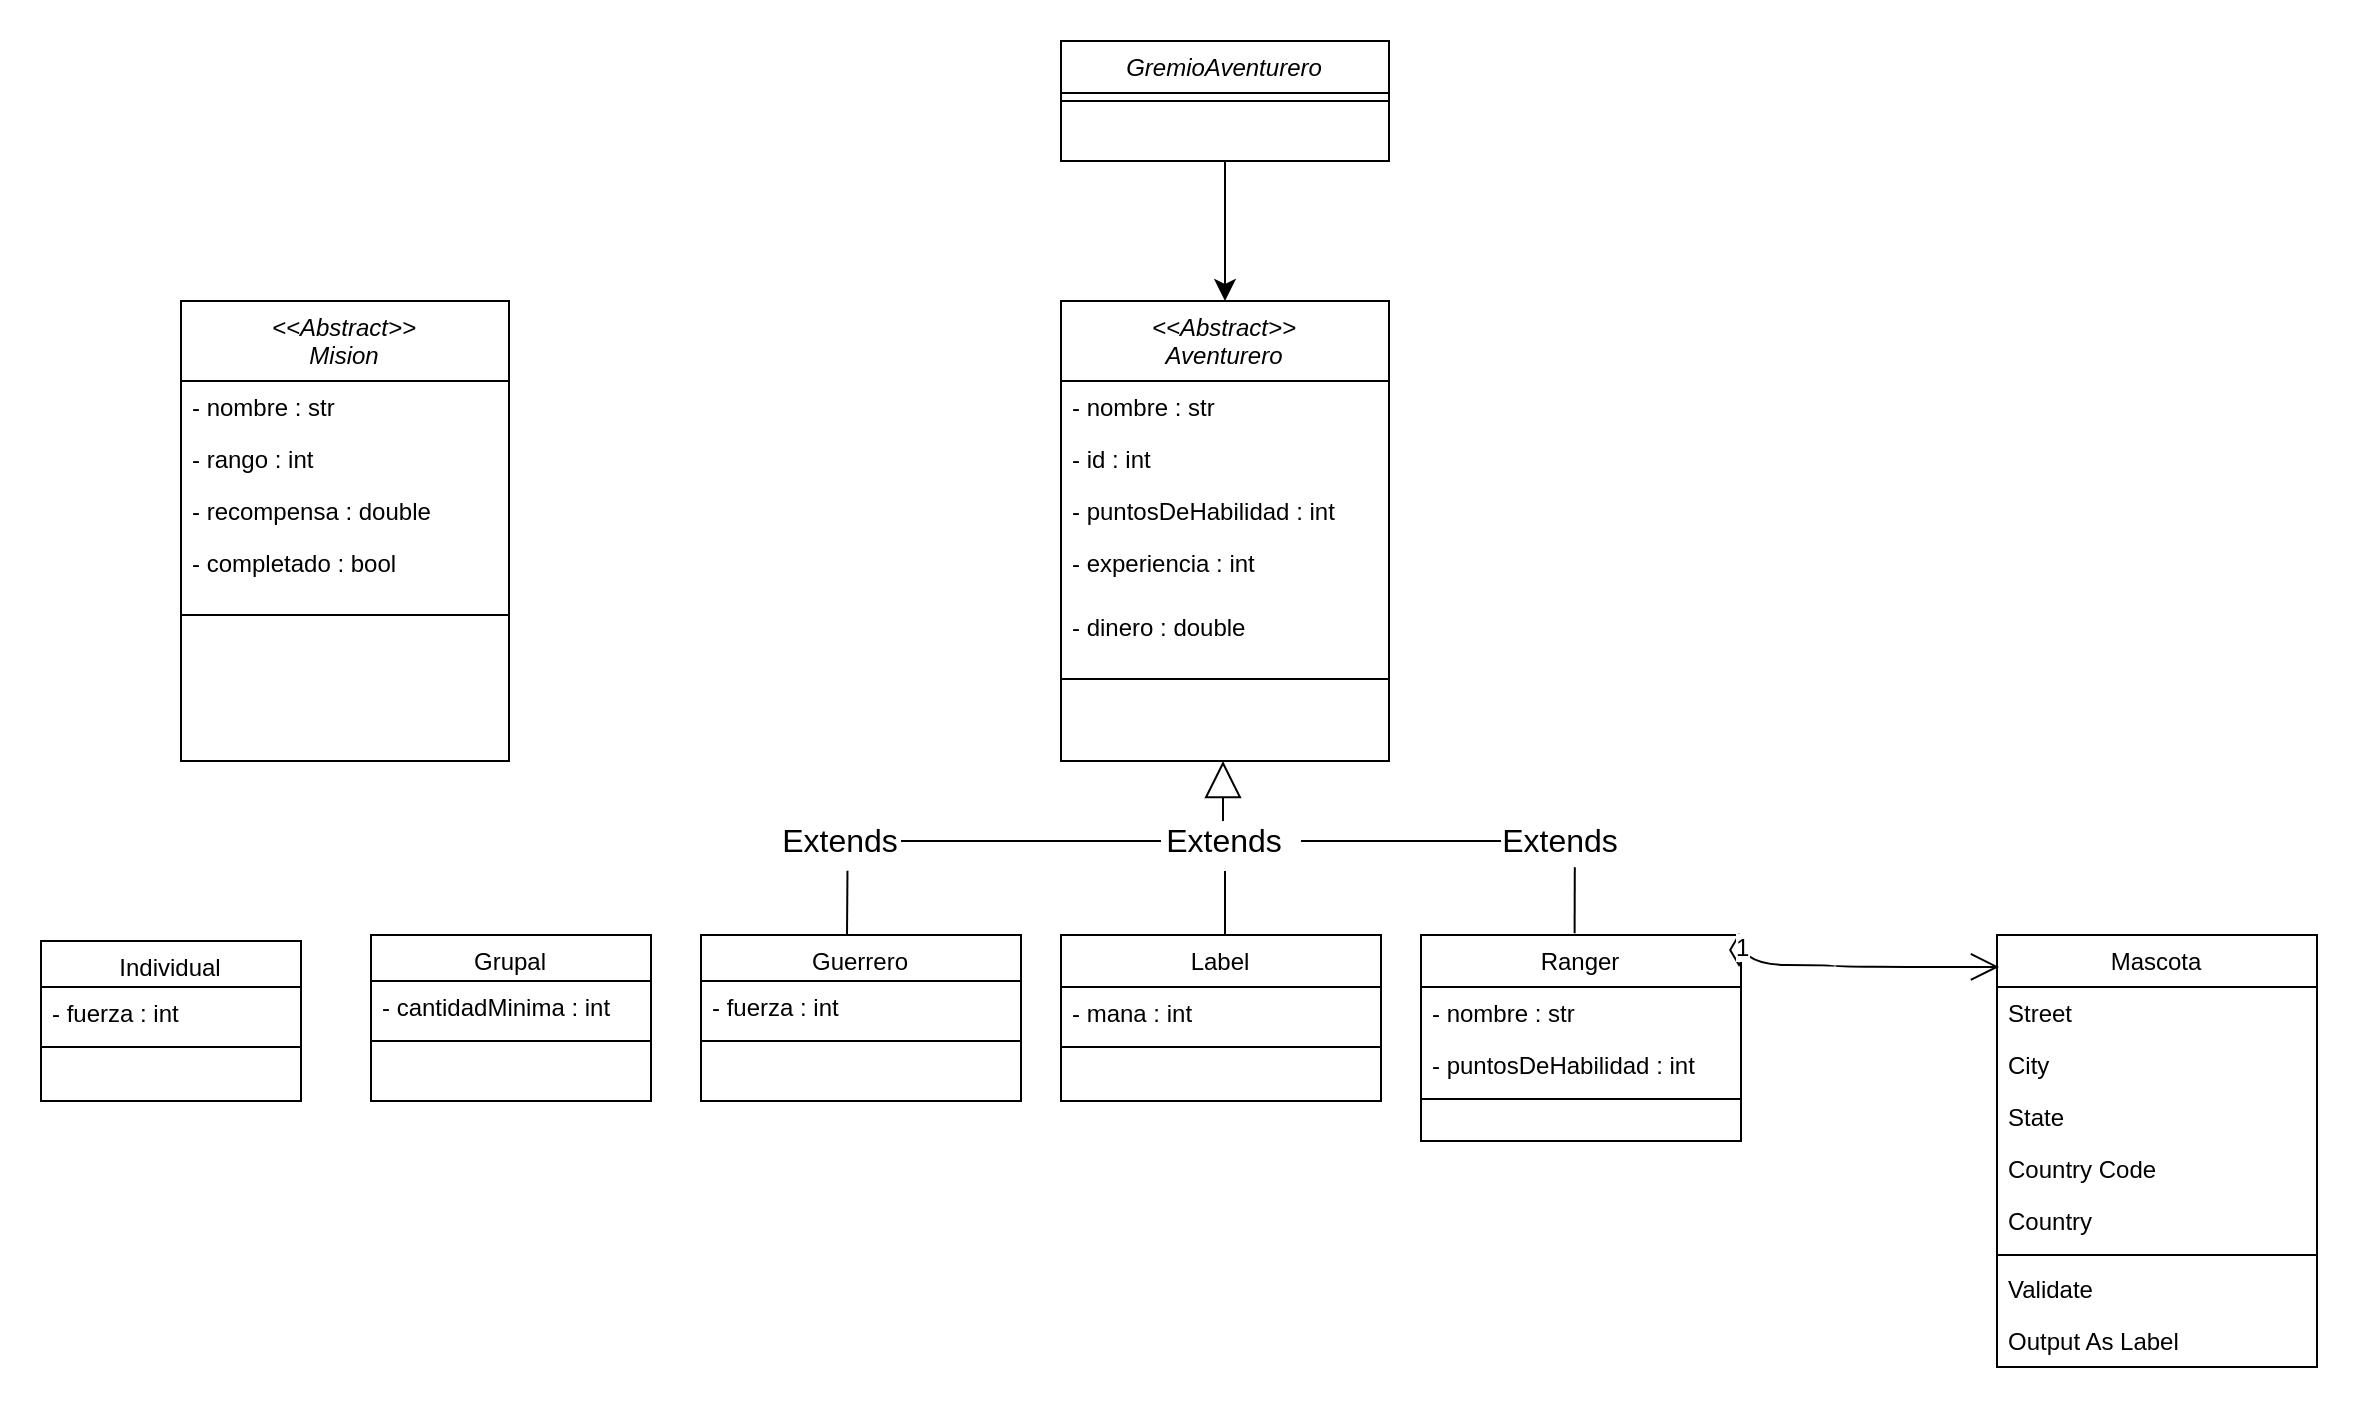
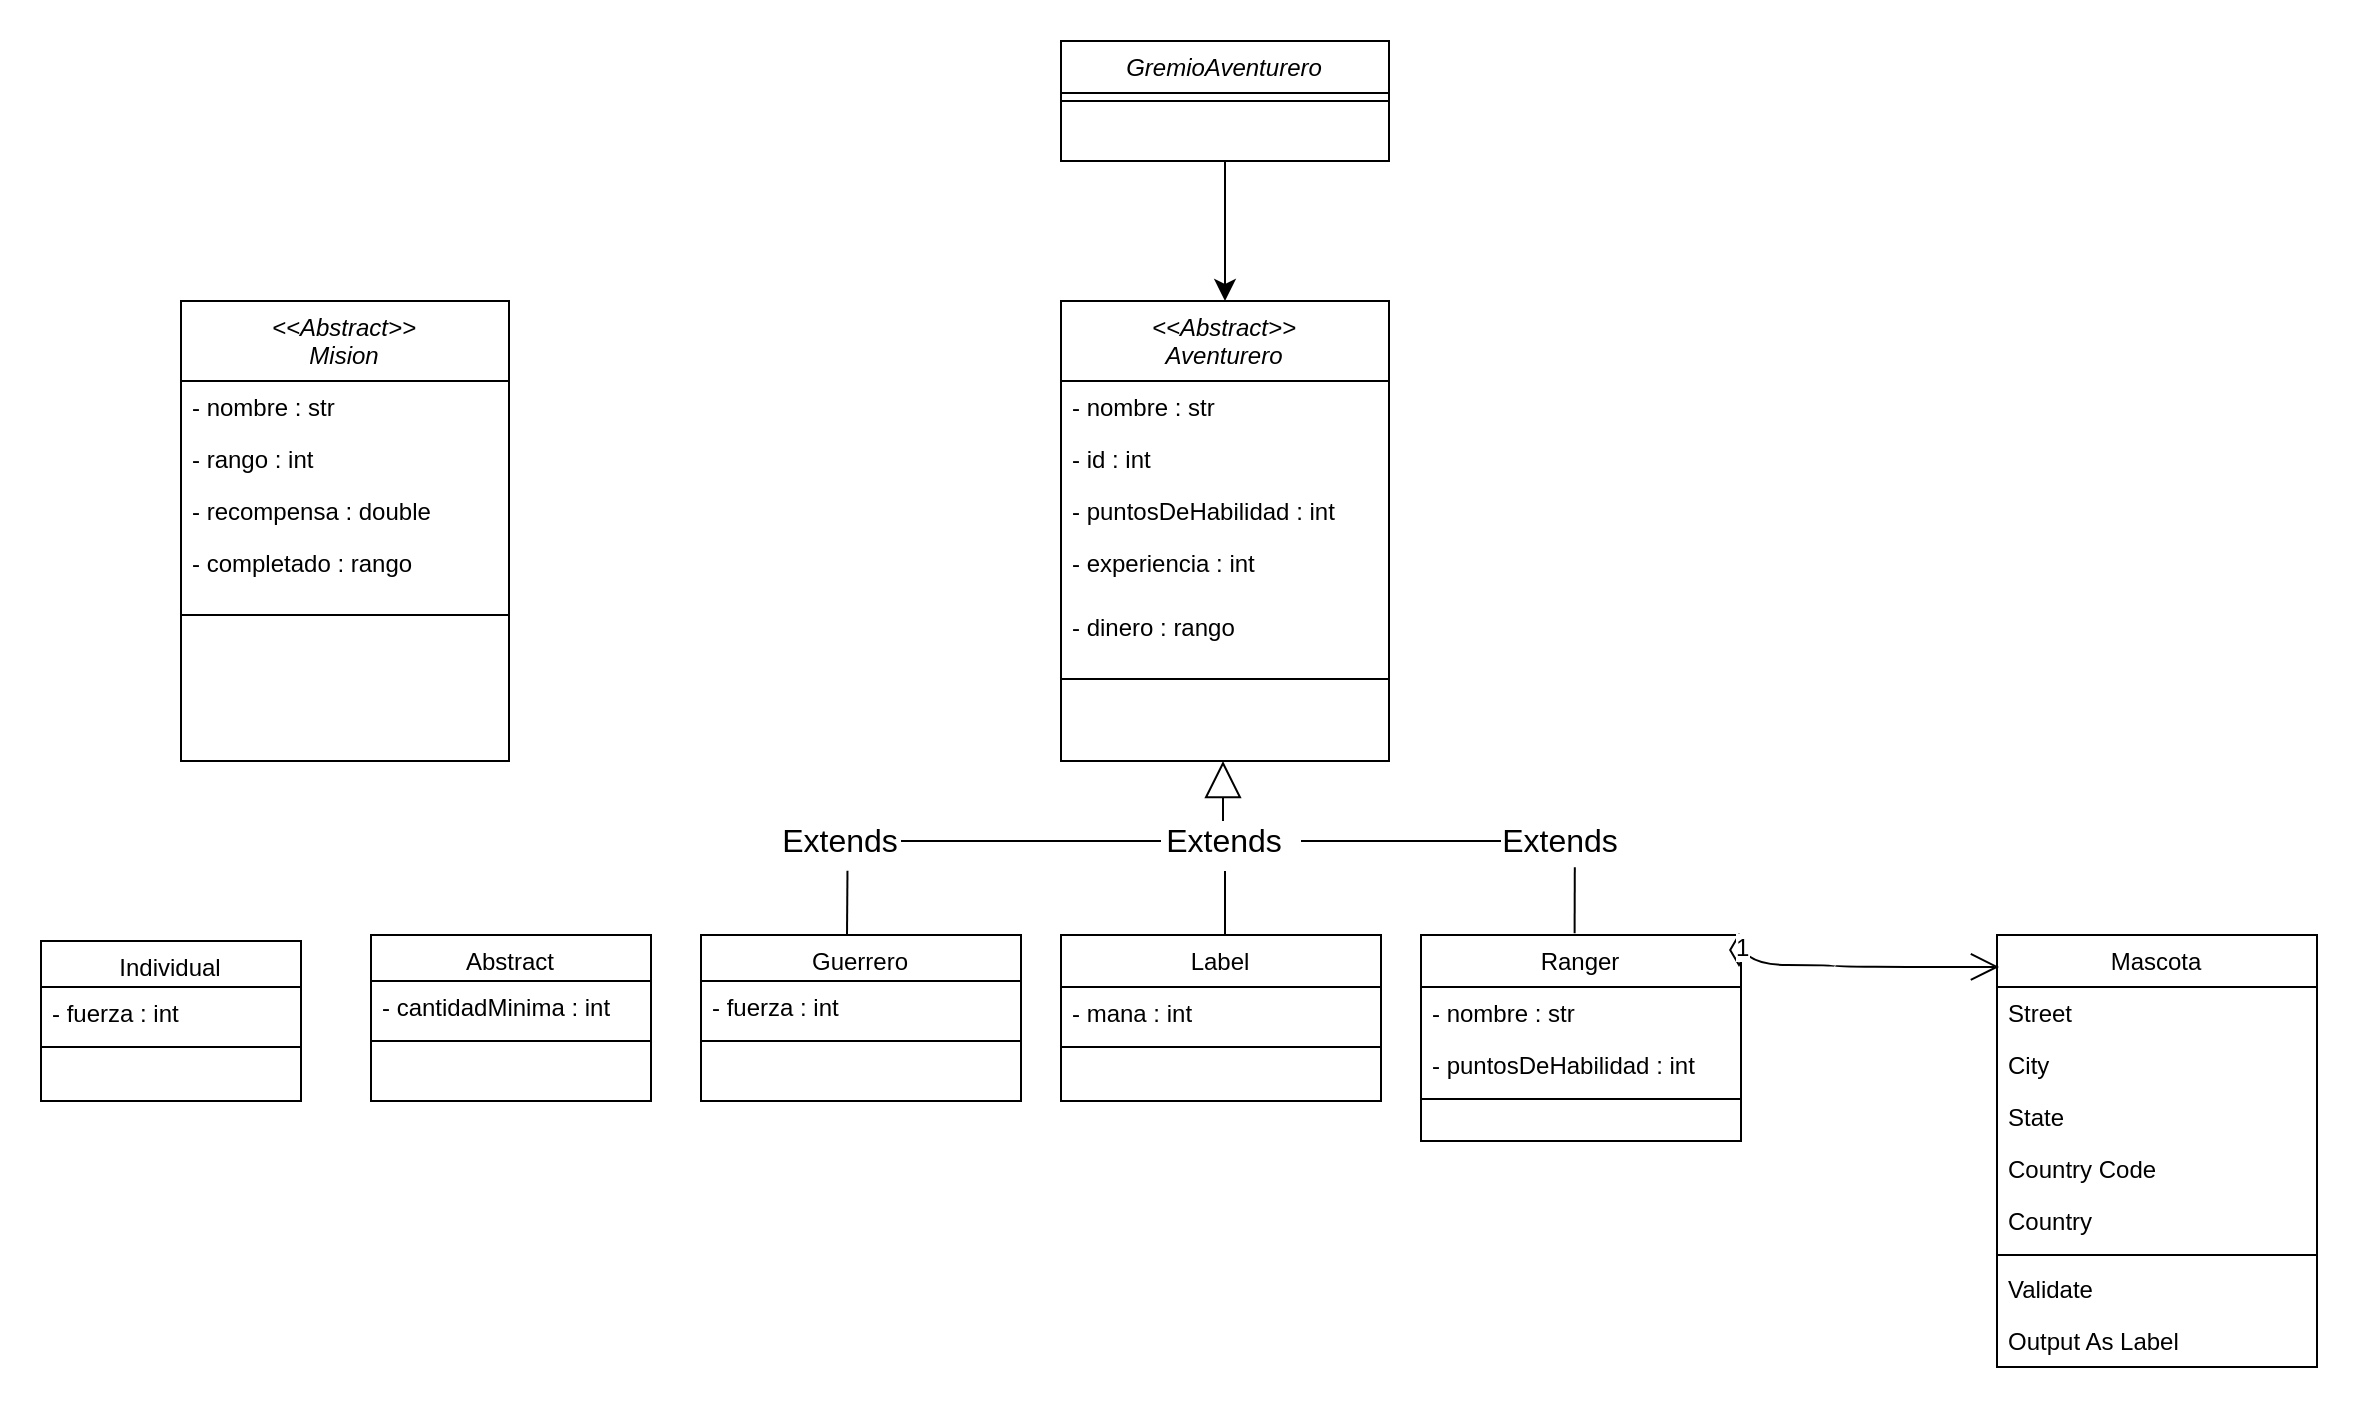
node "- completado : bool": label "- completado : bool" -> "- completado : rango"
node "- dinero : double": label "- dinero : double" -> "- dinero : rango"
node "Grupal": label "Grupal" -> "Abstract"
